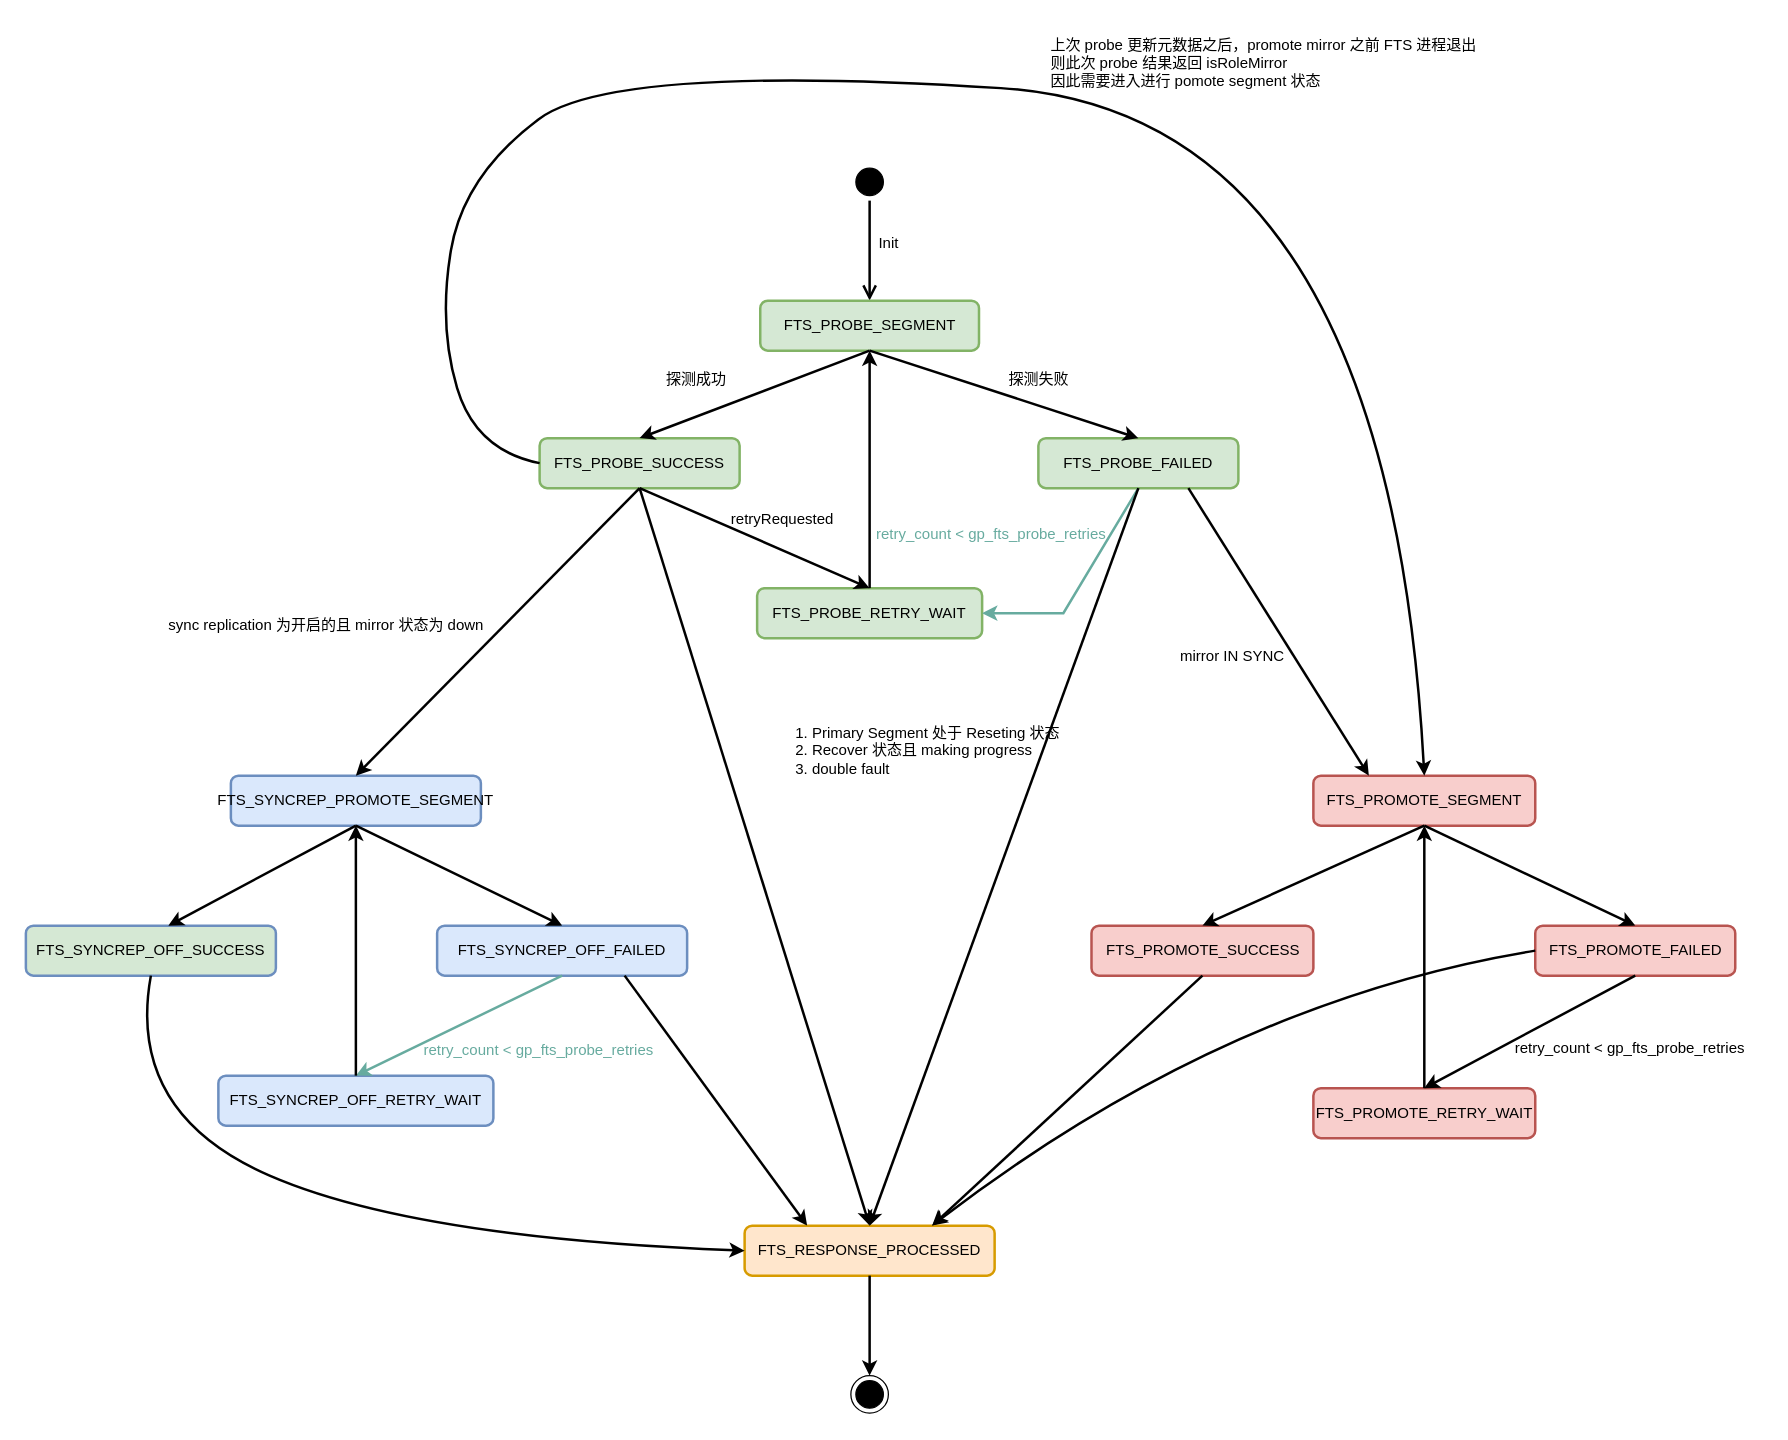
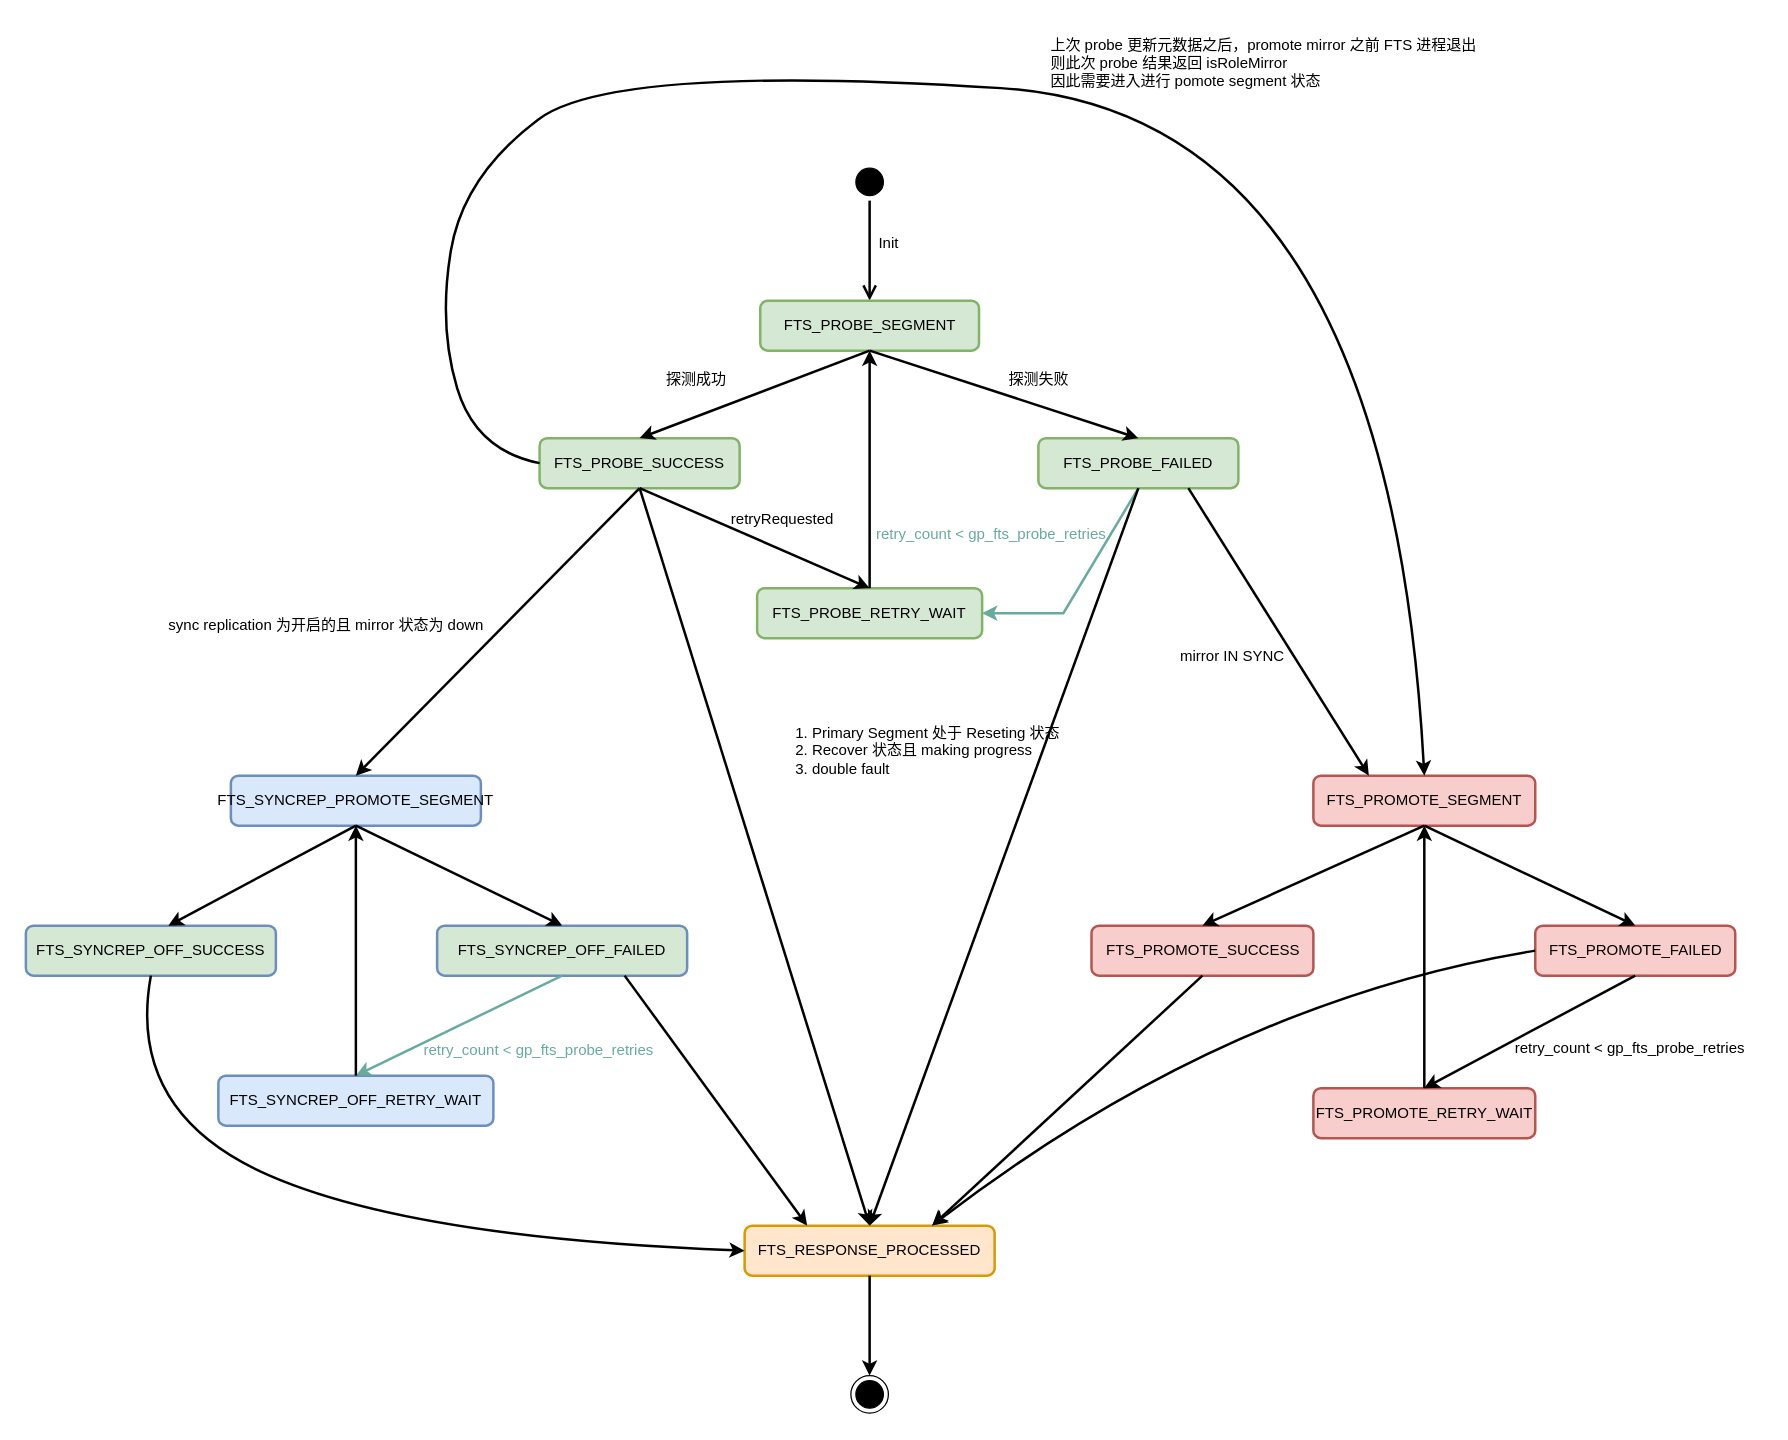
node "FTS_SYNCREP_OFF_FAILED": fillcolor #dae8fc -> #d5e8d4
